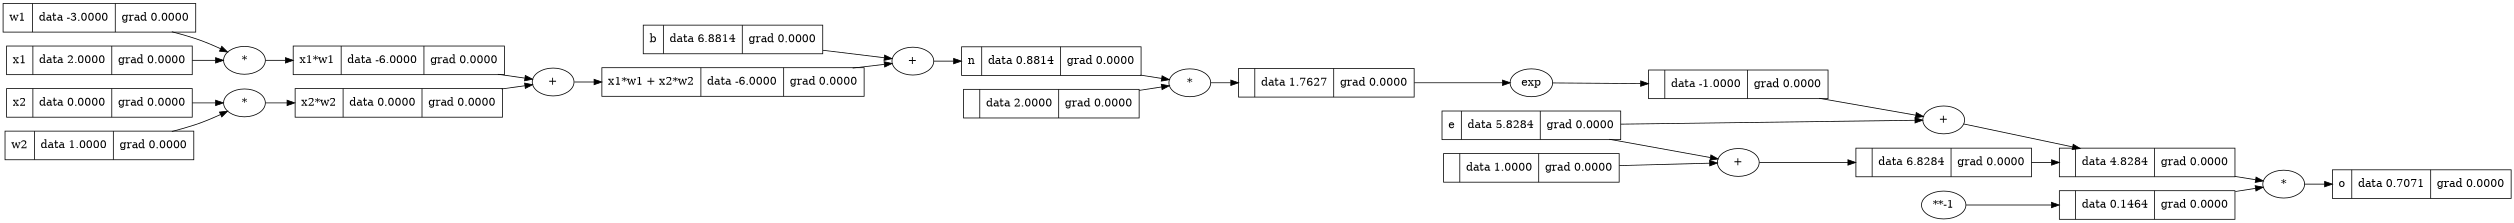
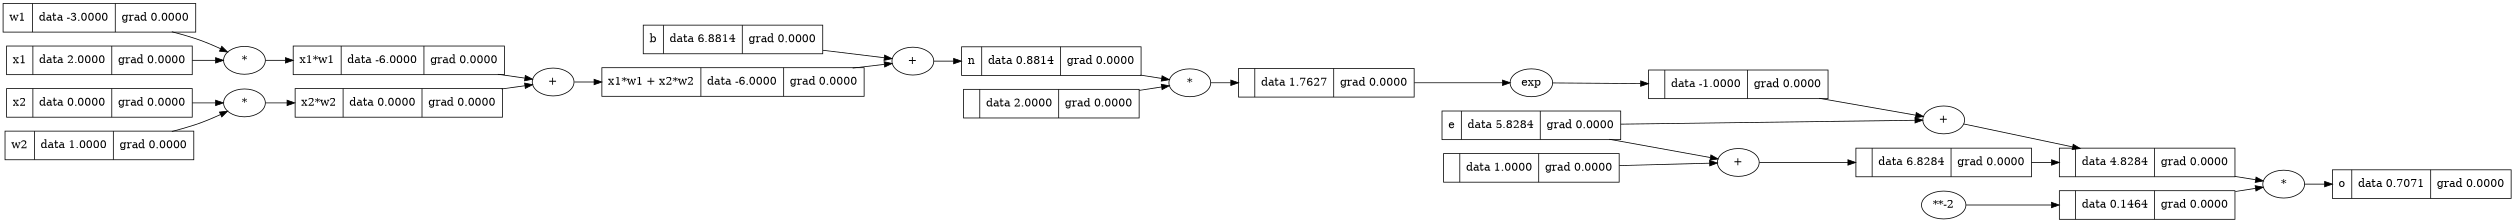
node "**-1": label "**-1" -> "**-2"
